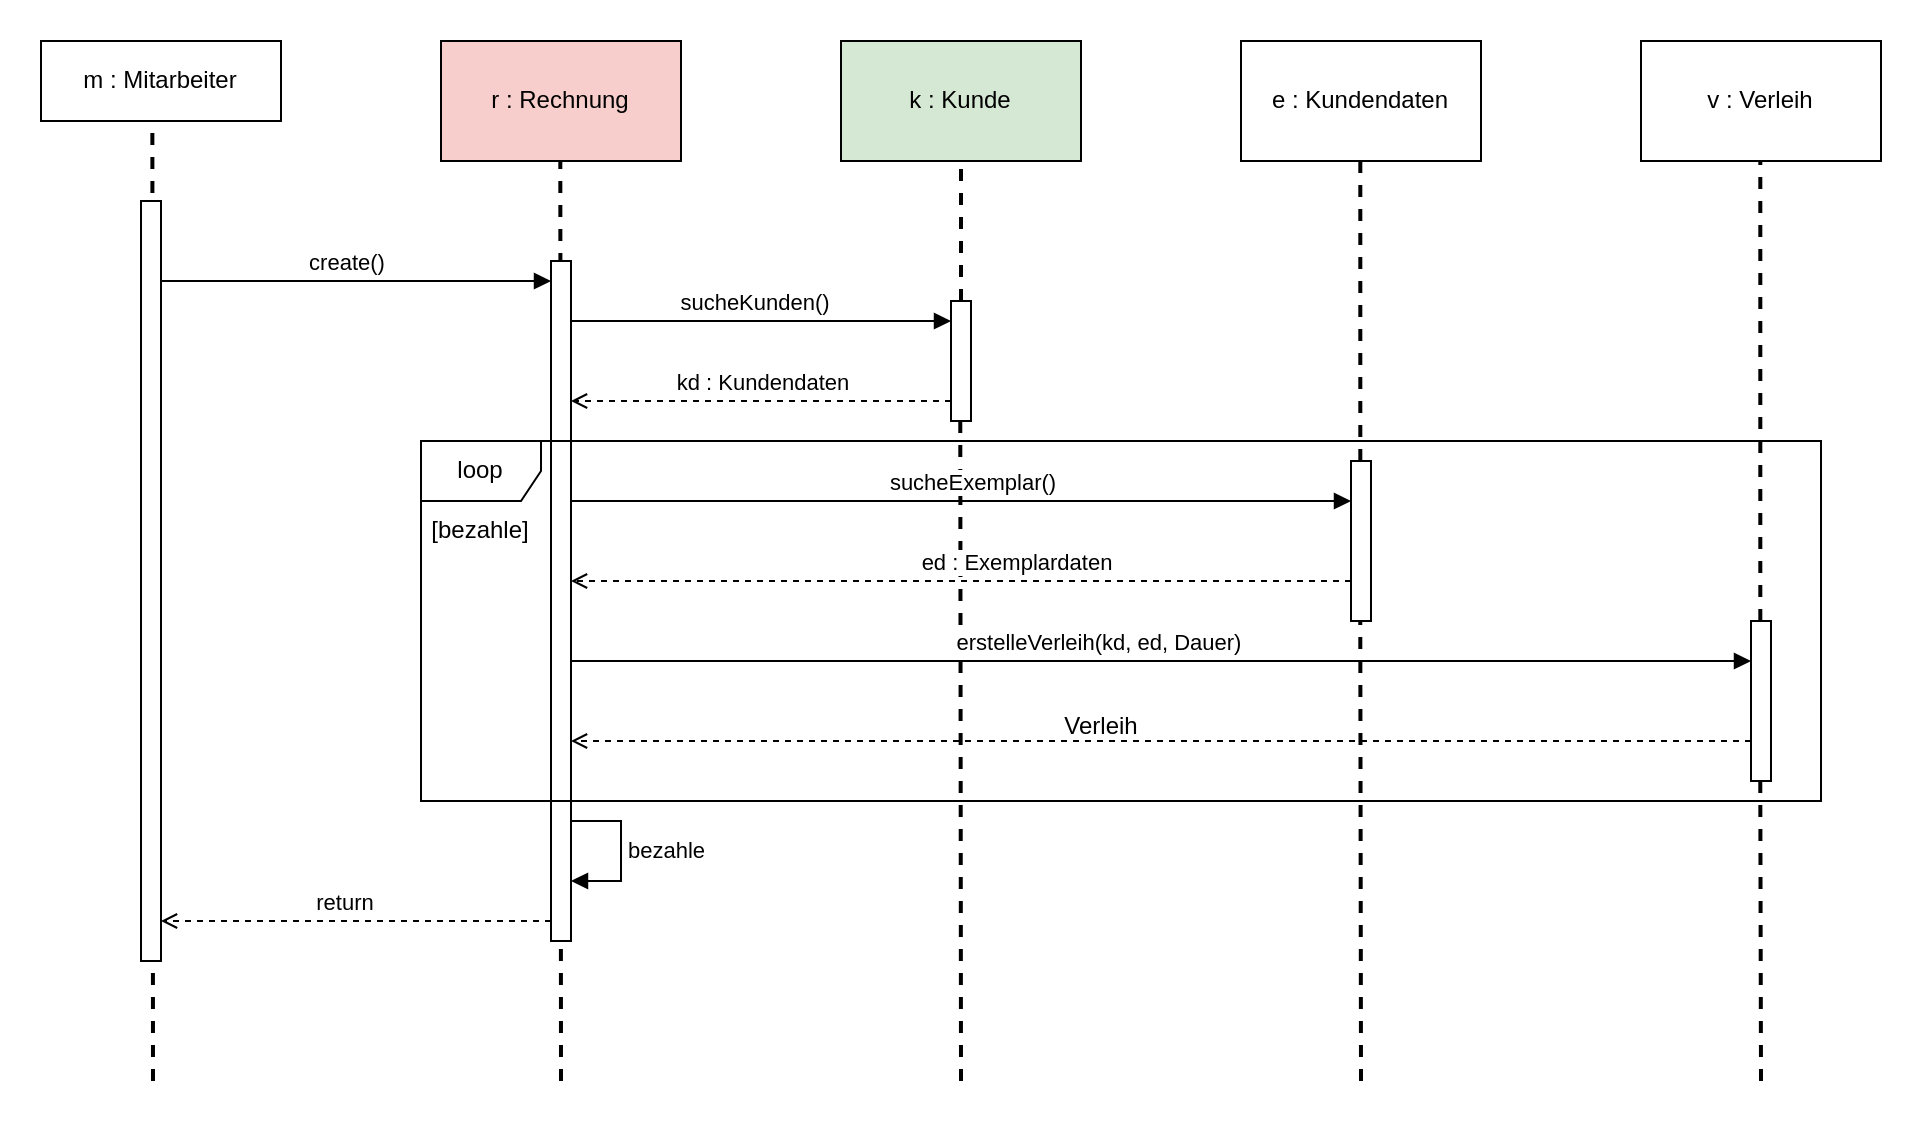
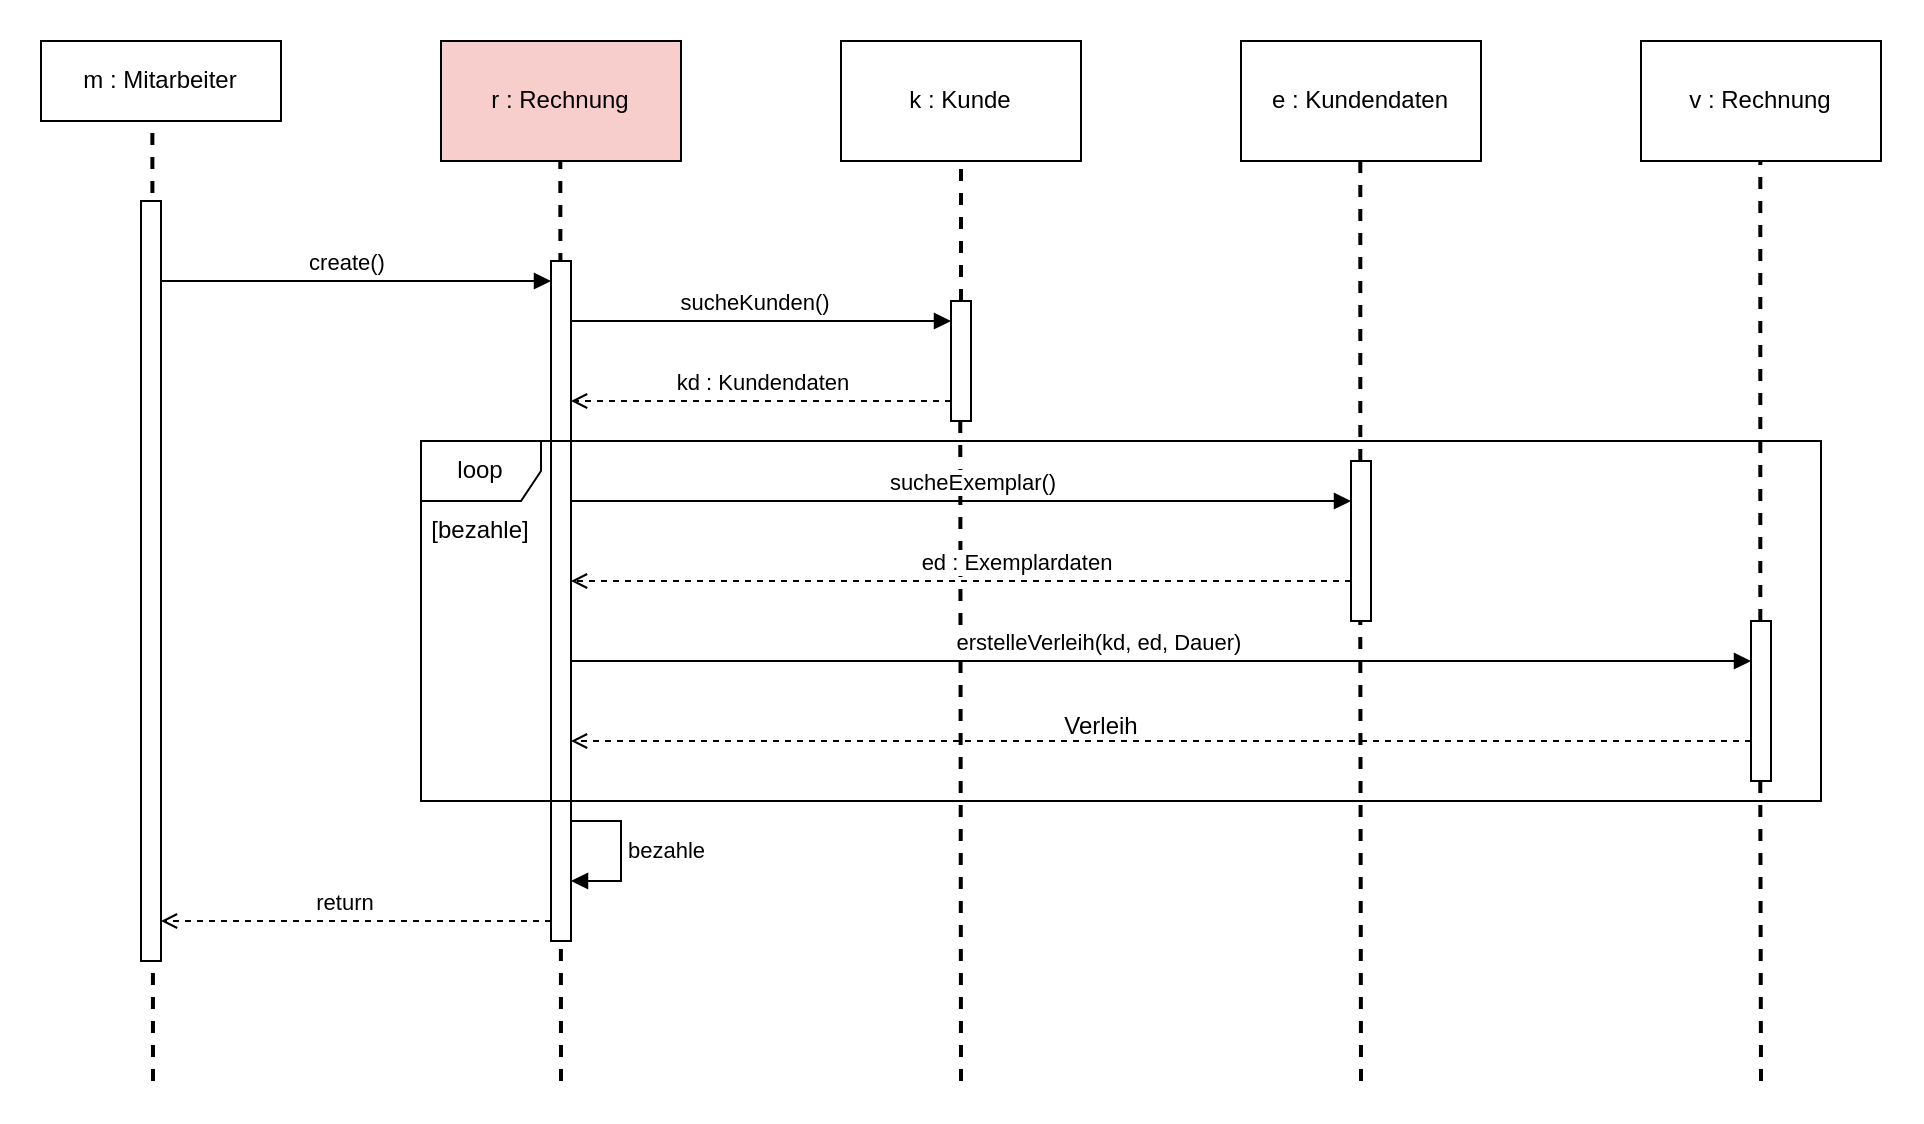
node "k : Kunde": fillcolor #d5e8d4 -> #ffffff
node "v : Verleih": label "v : Verleih" -> "v : Rechnung"
